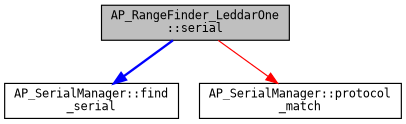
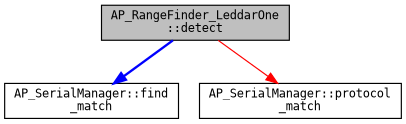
node "AP_RangeFinder_LeddarOne ::serial": label "AP_RangeFinder_LeddarOne ::serial" -> "AP_RangeFinder_LeddarOne ::detect"
node "AP_SerialManager::find _serial": label "AP_SerialManager::find _serial" -> "AP_SerialManager::find _match"
